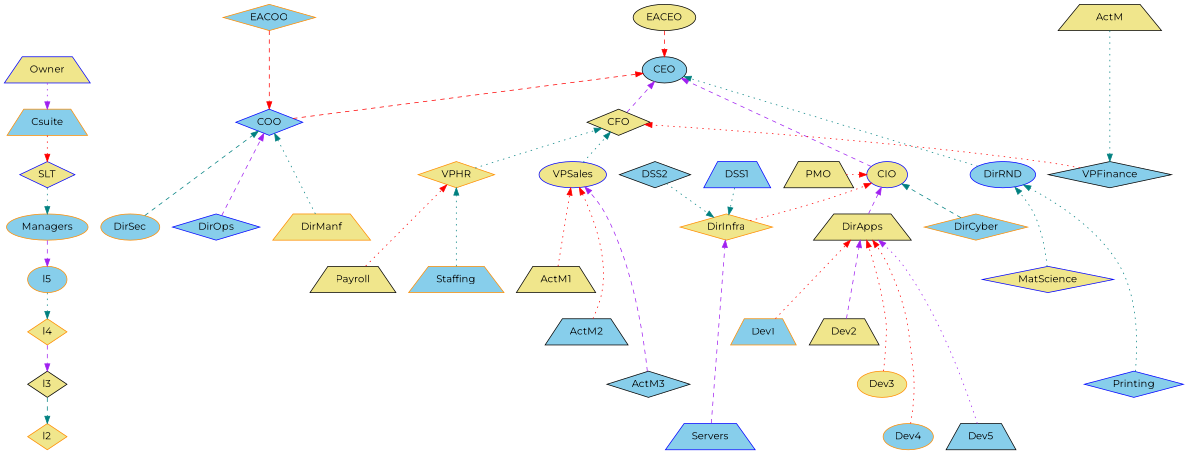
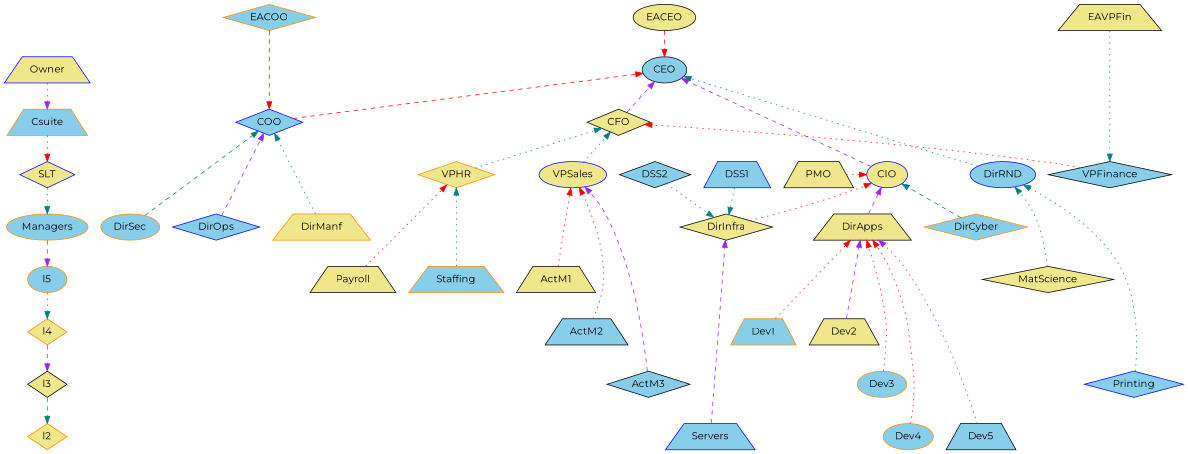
node "ActM": label "ActM" -> "EAVPFin"
node "DirInfra": color darkorange -> black
node "MatScience": color blue -> black
node "Dev3": fillcolor khaki -> skyblue
